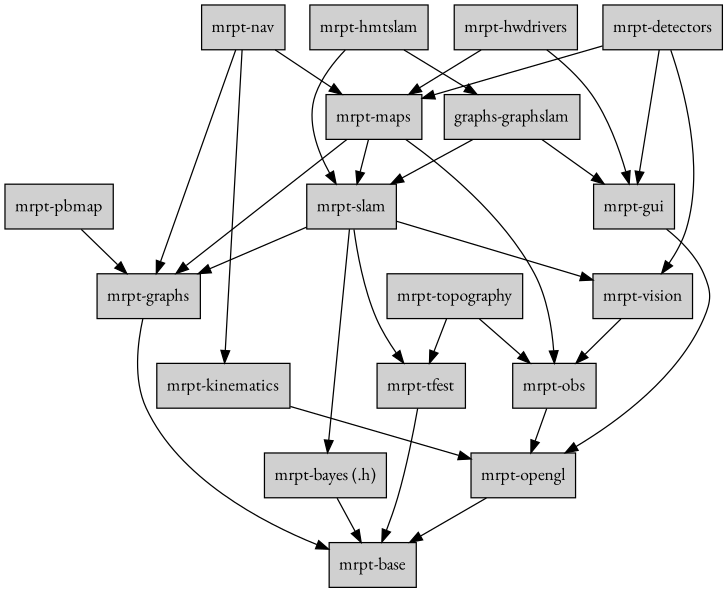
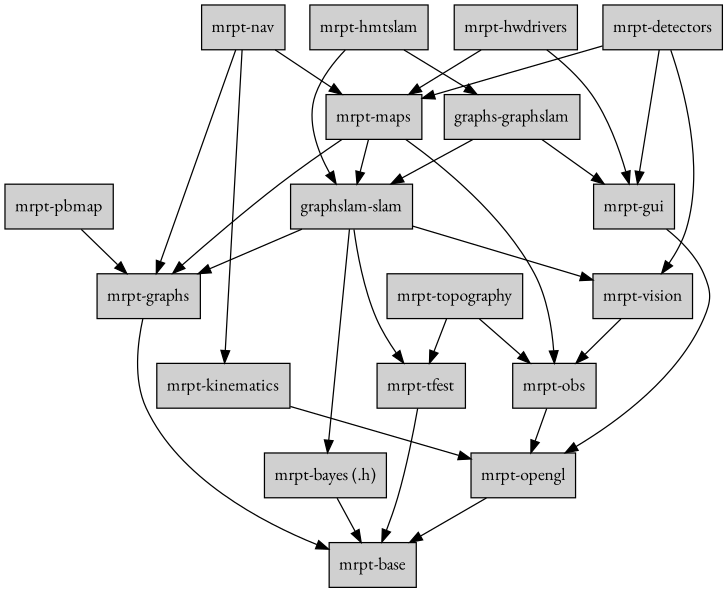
node "mrpt-slam": label "mrpt-slam" -> "graphslam-slam"
